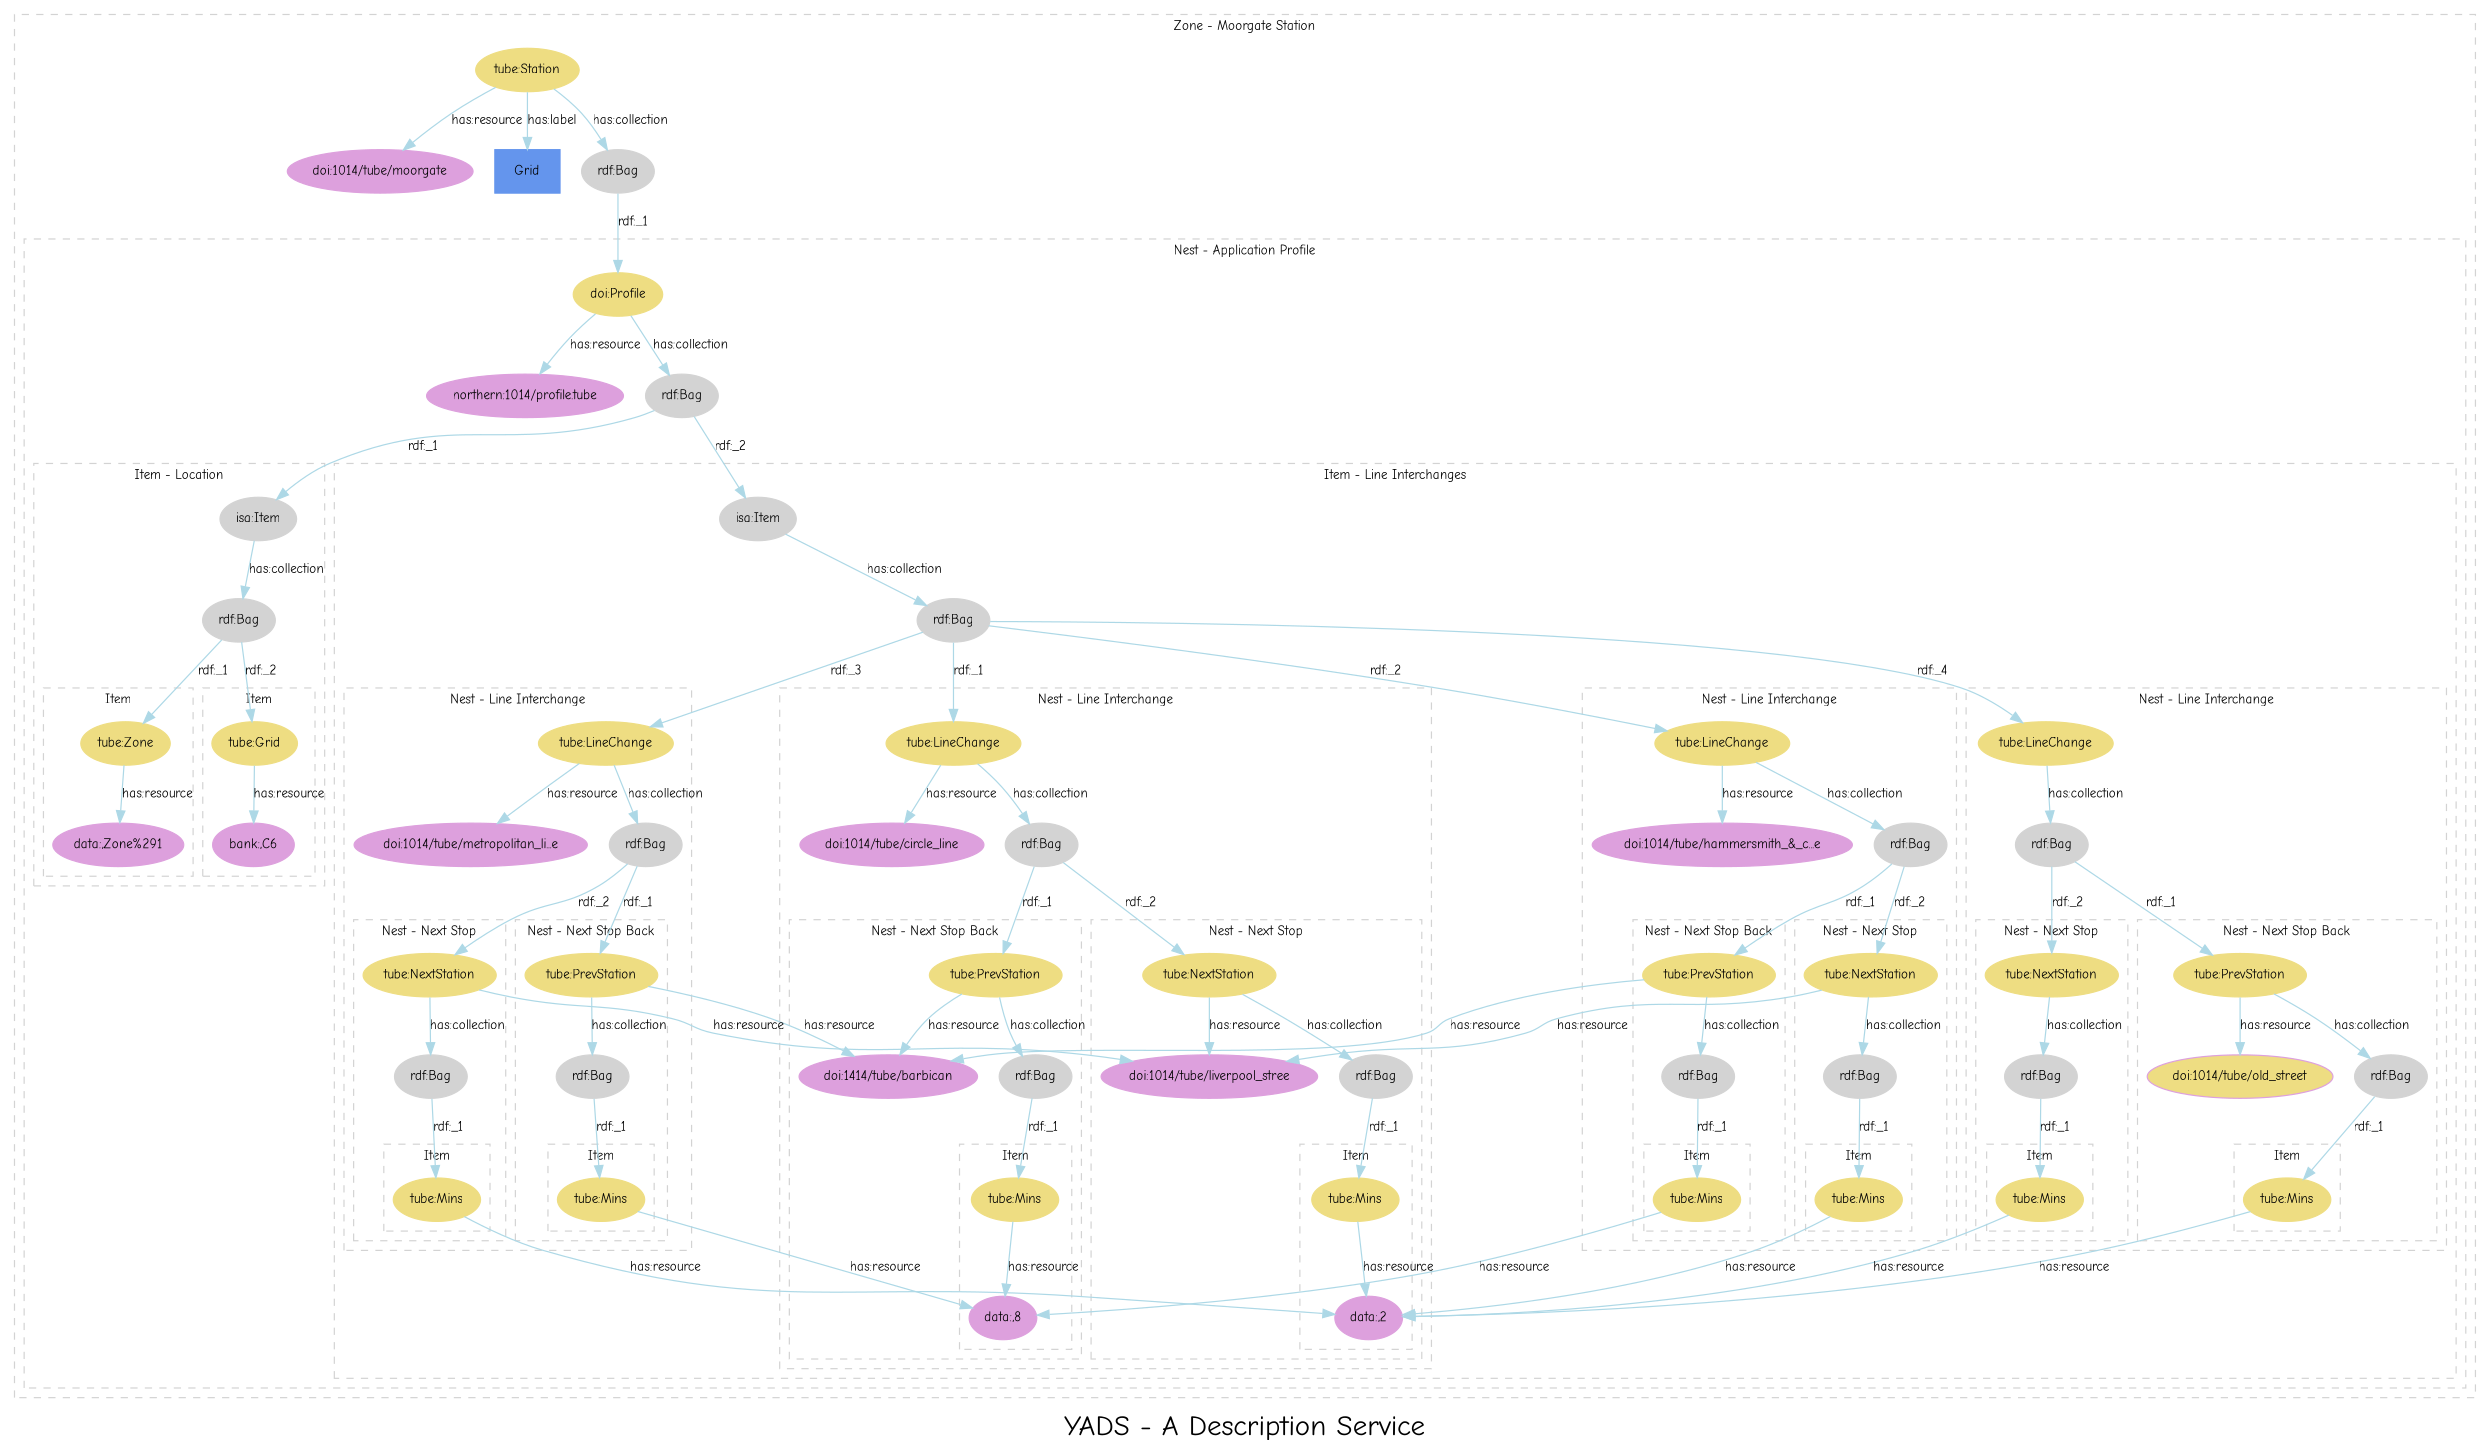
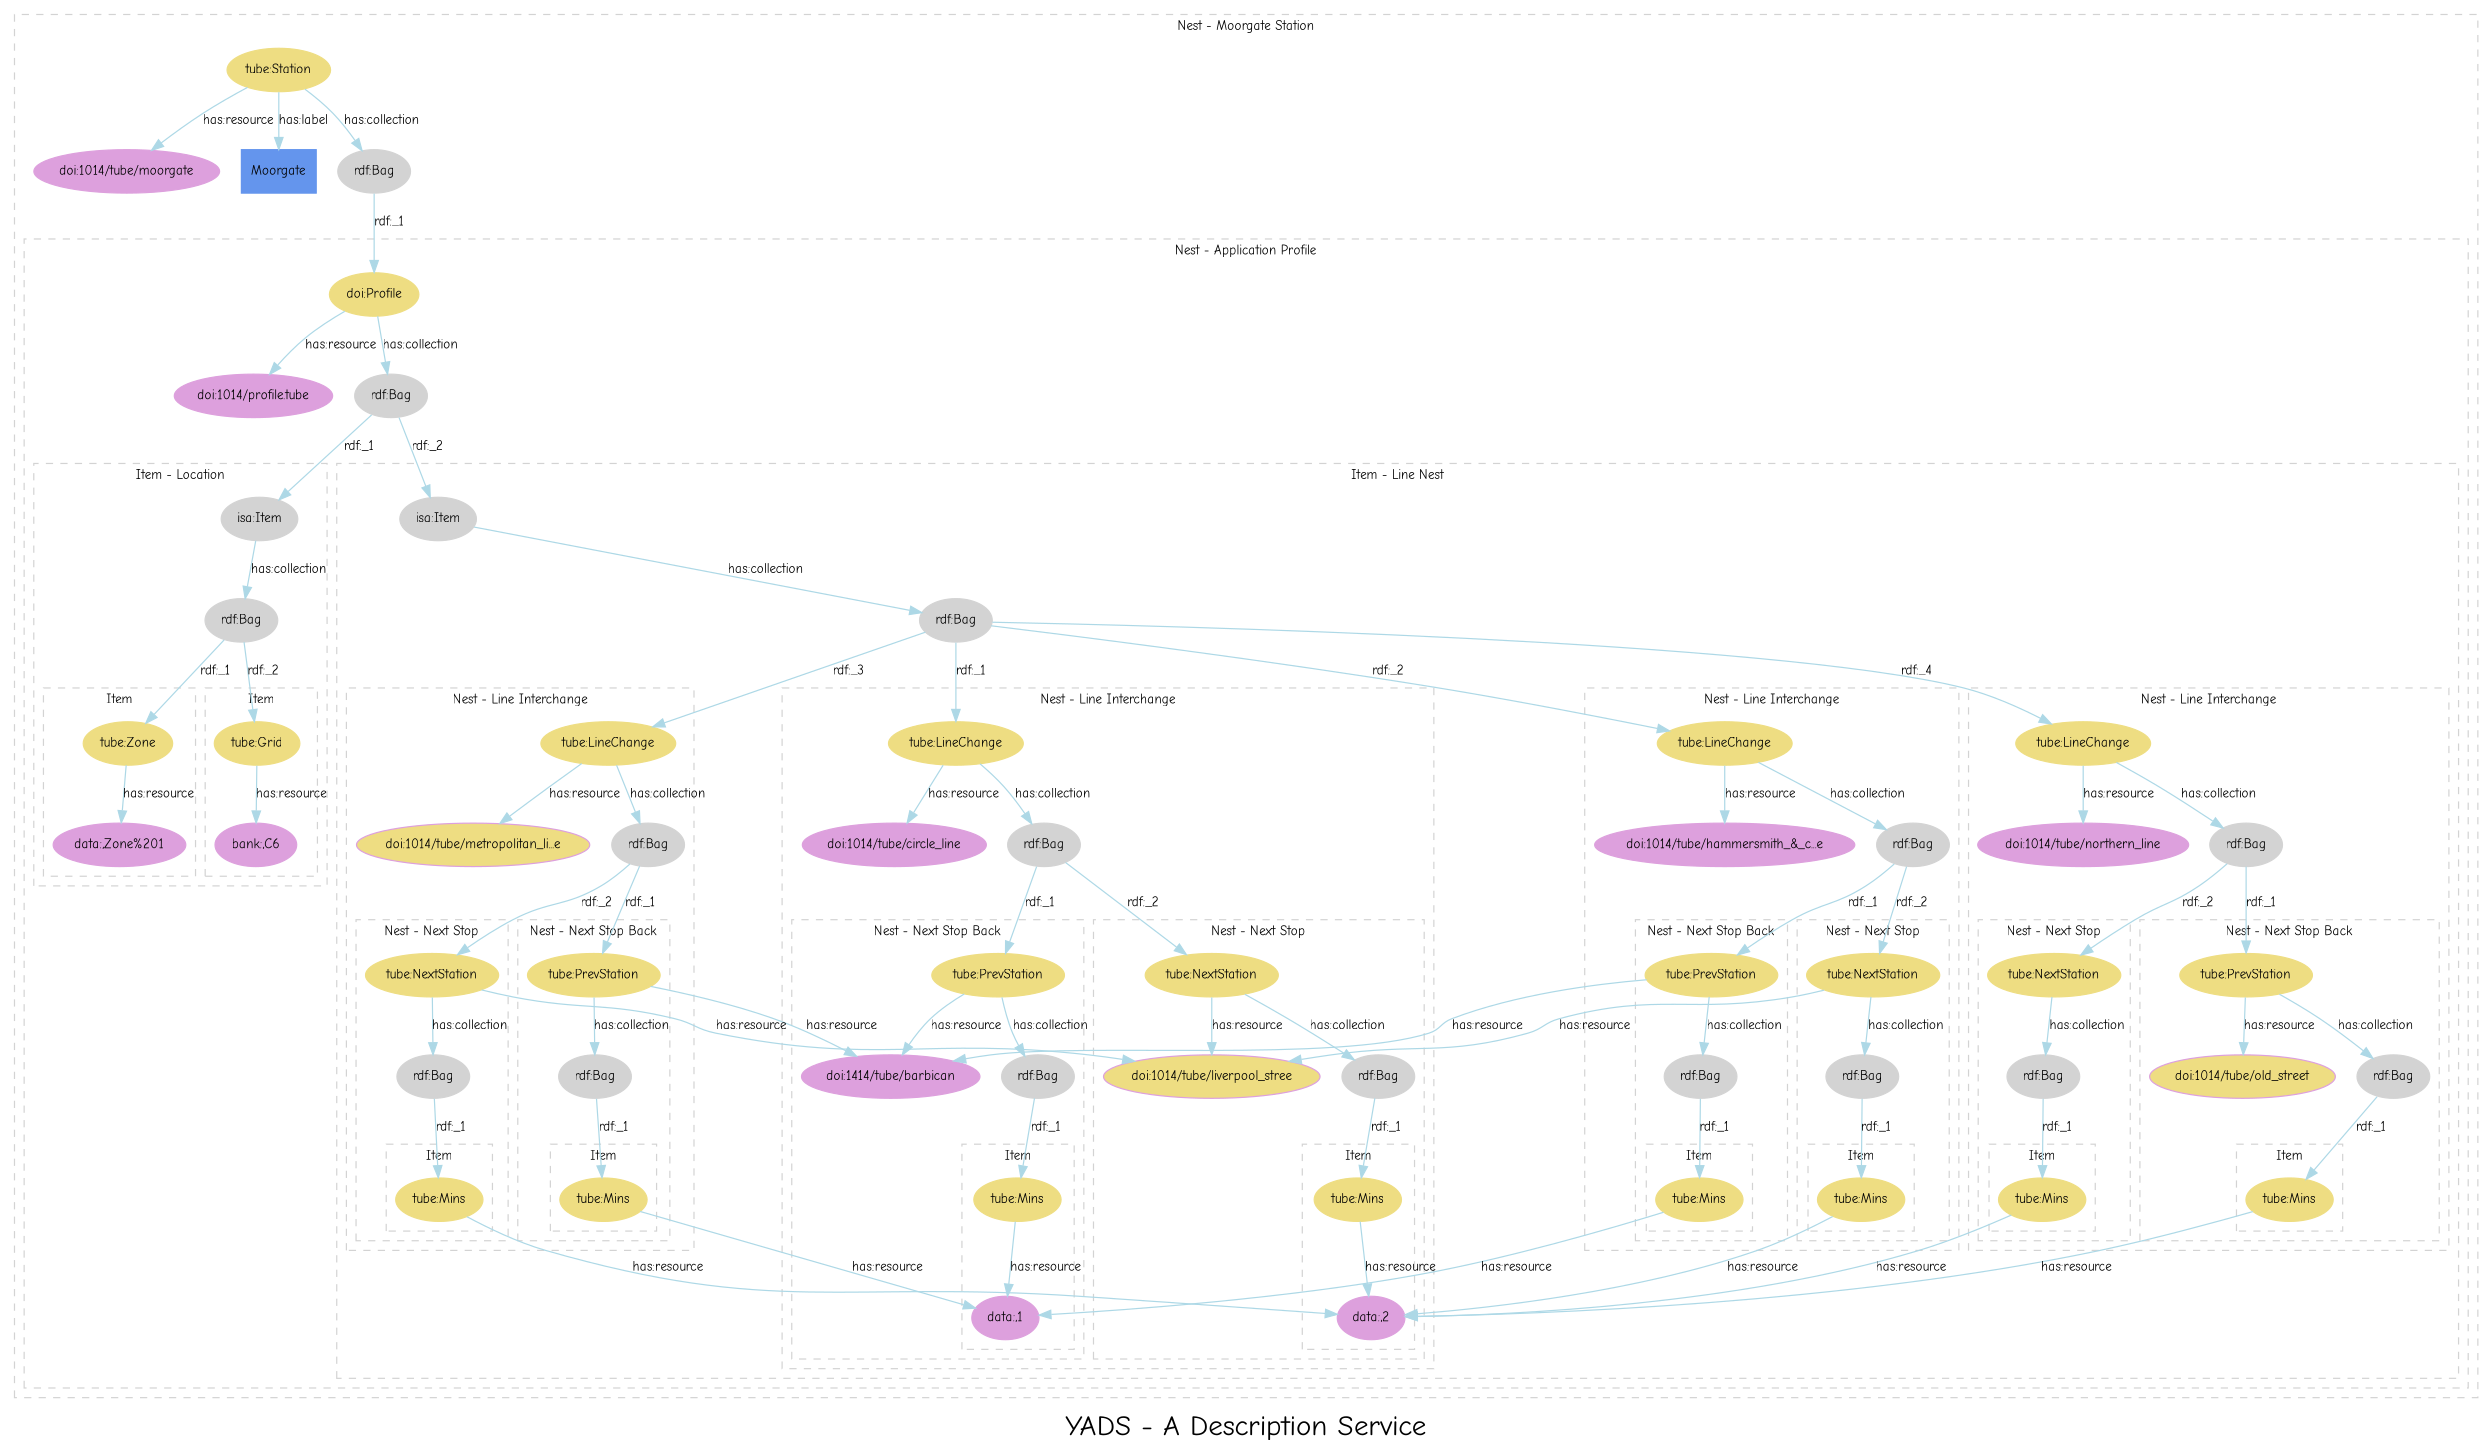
cluster "Zone - Moorgate Station": label "Zone - Moorgate Station" -> "Nest - Moorgate Station"
node "Grid": label "Grid" -> "Moorgate"
node "northern:1014/profile.tube": label "northern:1014/profile.tube" -> "doi:1014/profile.tube"
cluster "Item - Line Interchanges": label "Item - Line Interchanges" -> "Item - Line Nest"
node "data:,Zone%291": label "data:,Zone%291" -> "data:,Zone%201"
node "doi:1014/tube/metropolitan_li...e": fillcolor plum -> lightgoldenrod
node "doi:1014/tube/northern_line": added
node "doi:1014/tube/liverpool_stree": fillcolor plum -> lightgoldenrod
node "data:,8": label "data:,8" -> "data:,1"
